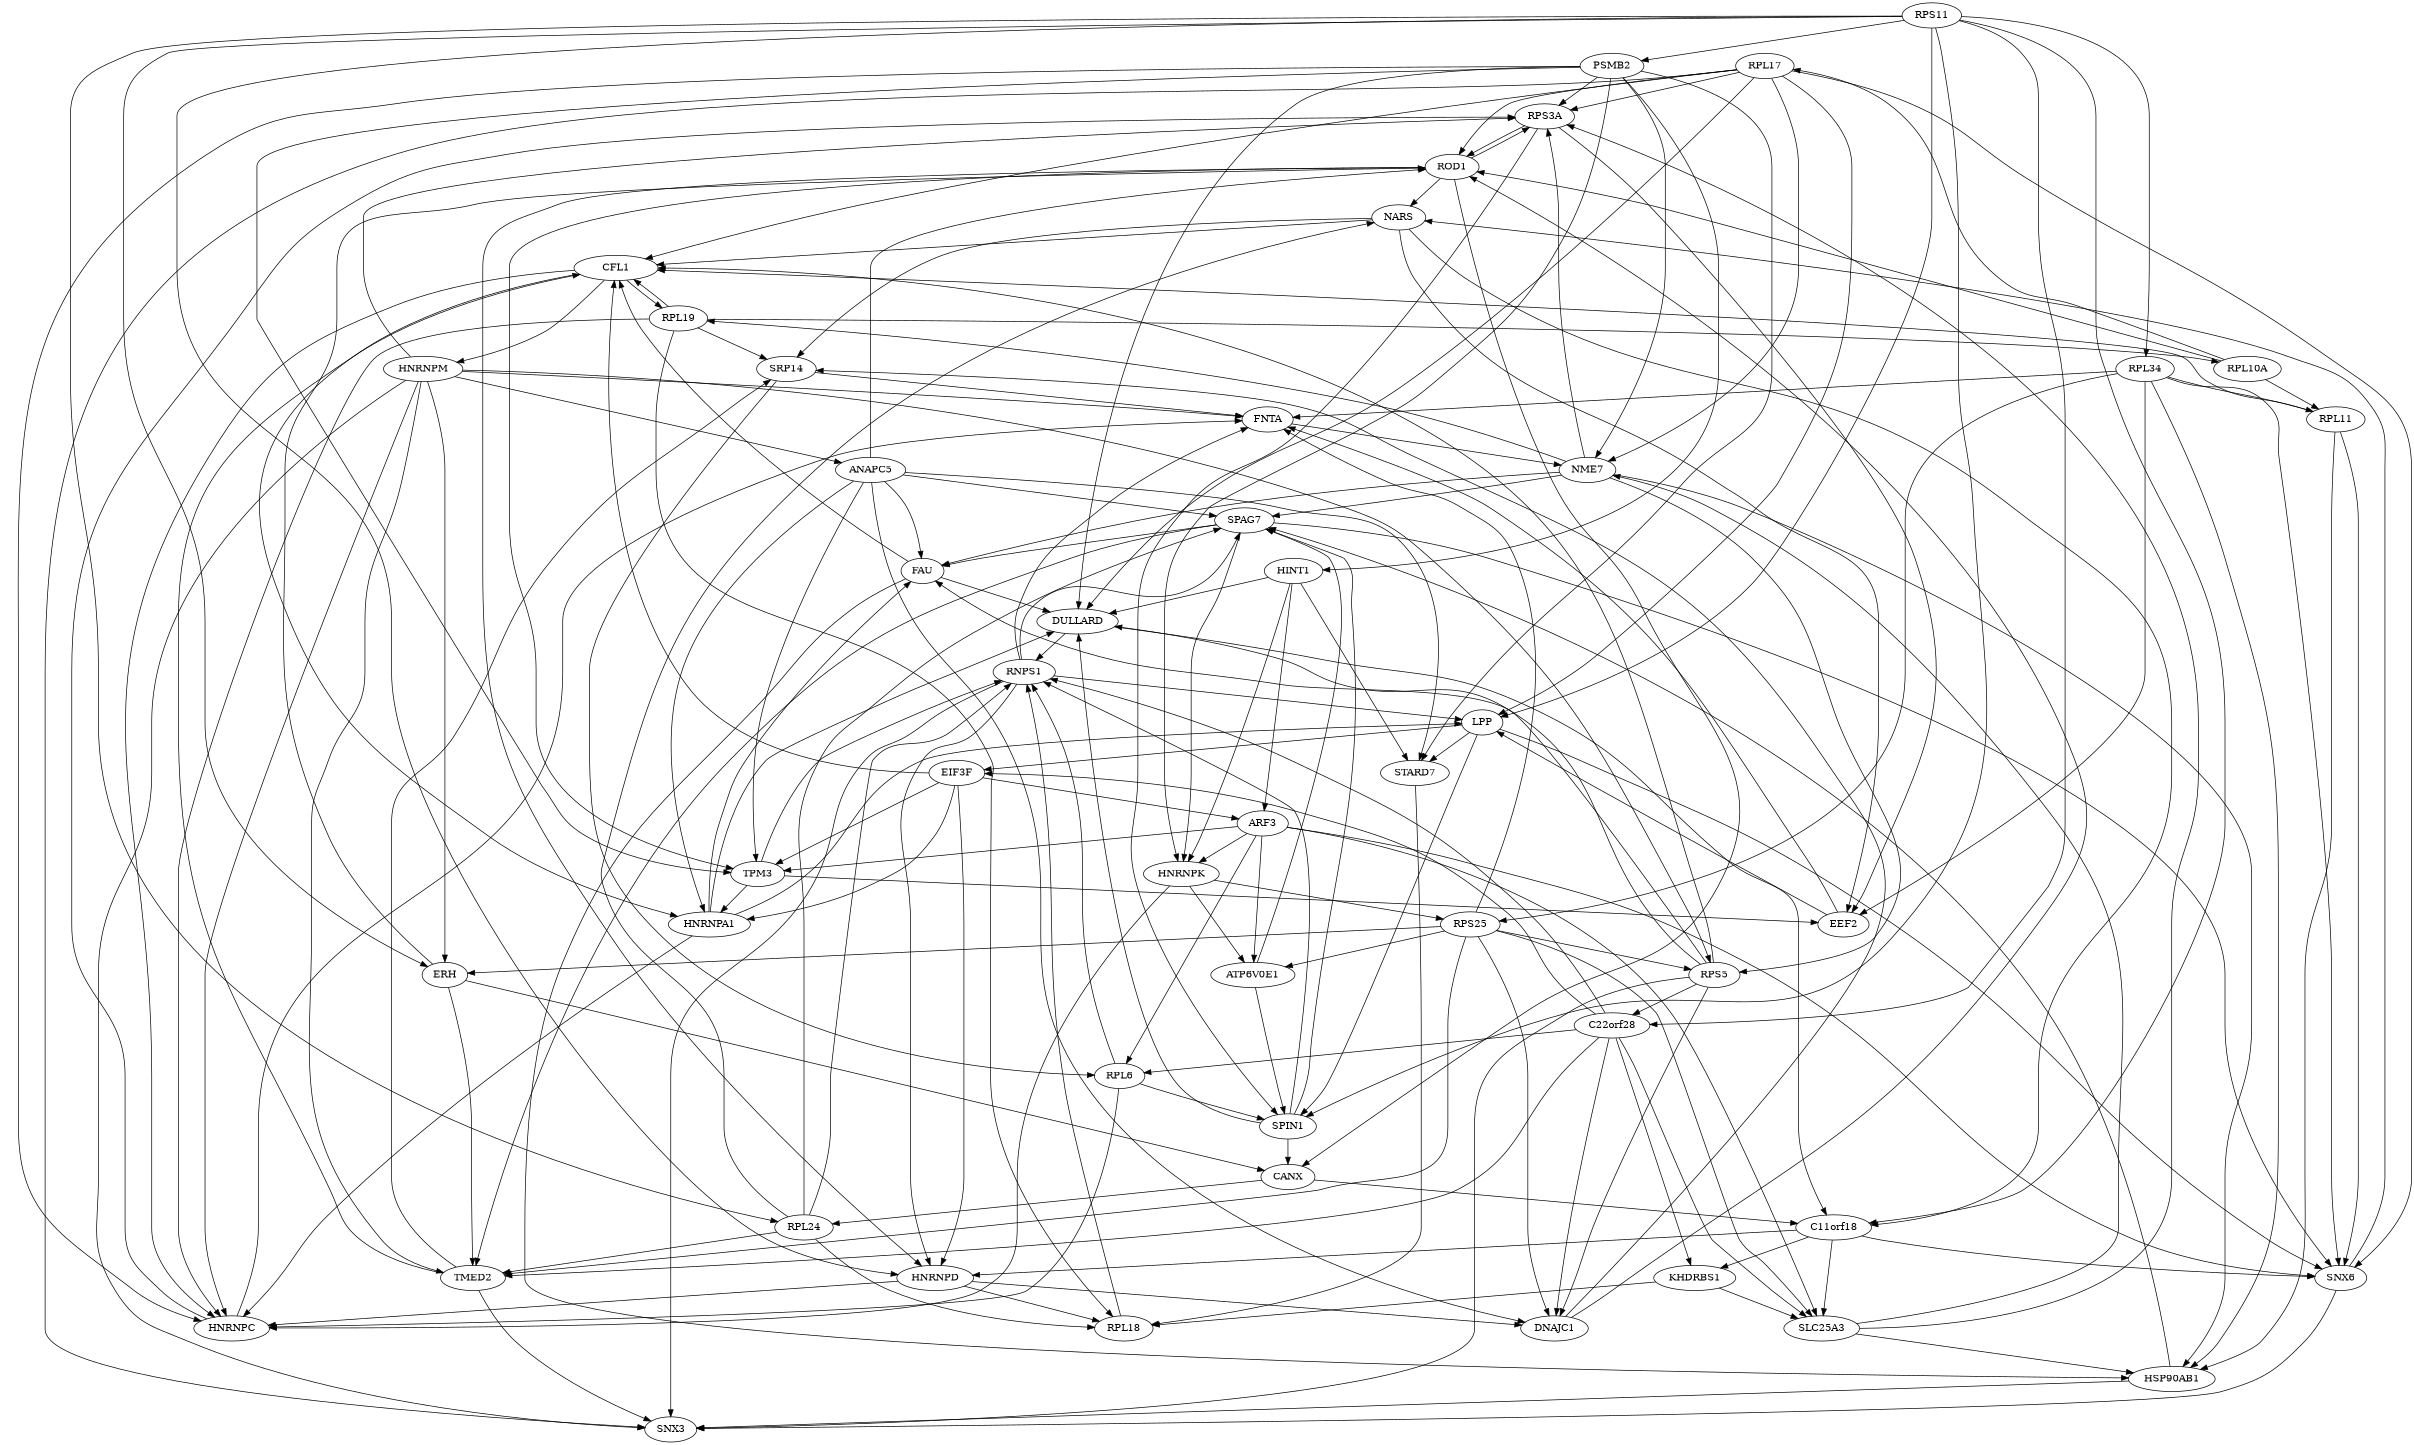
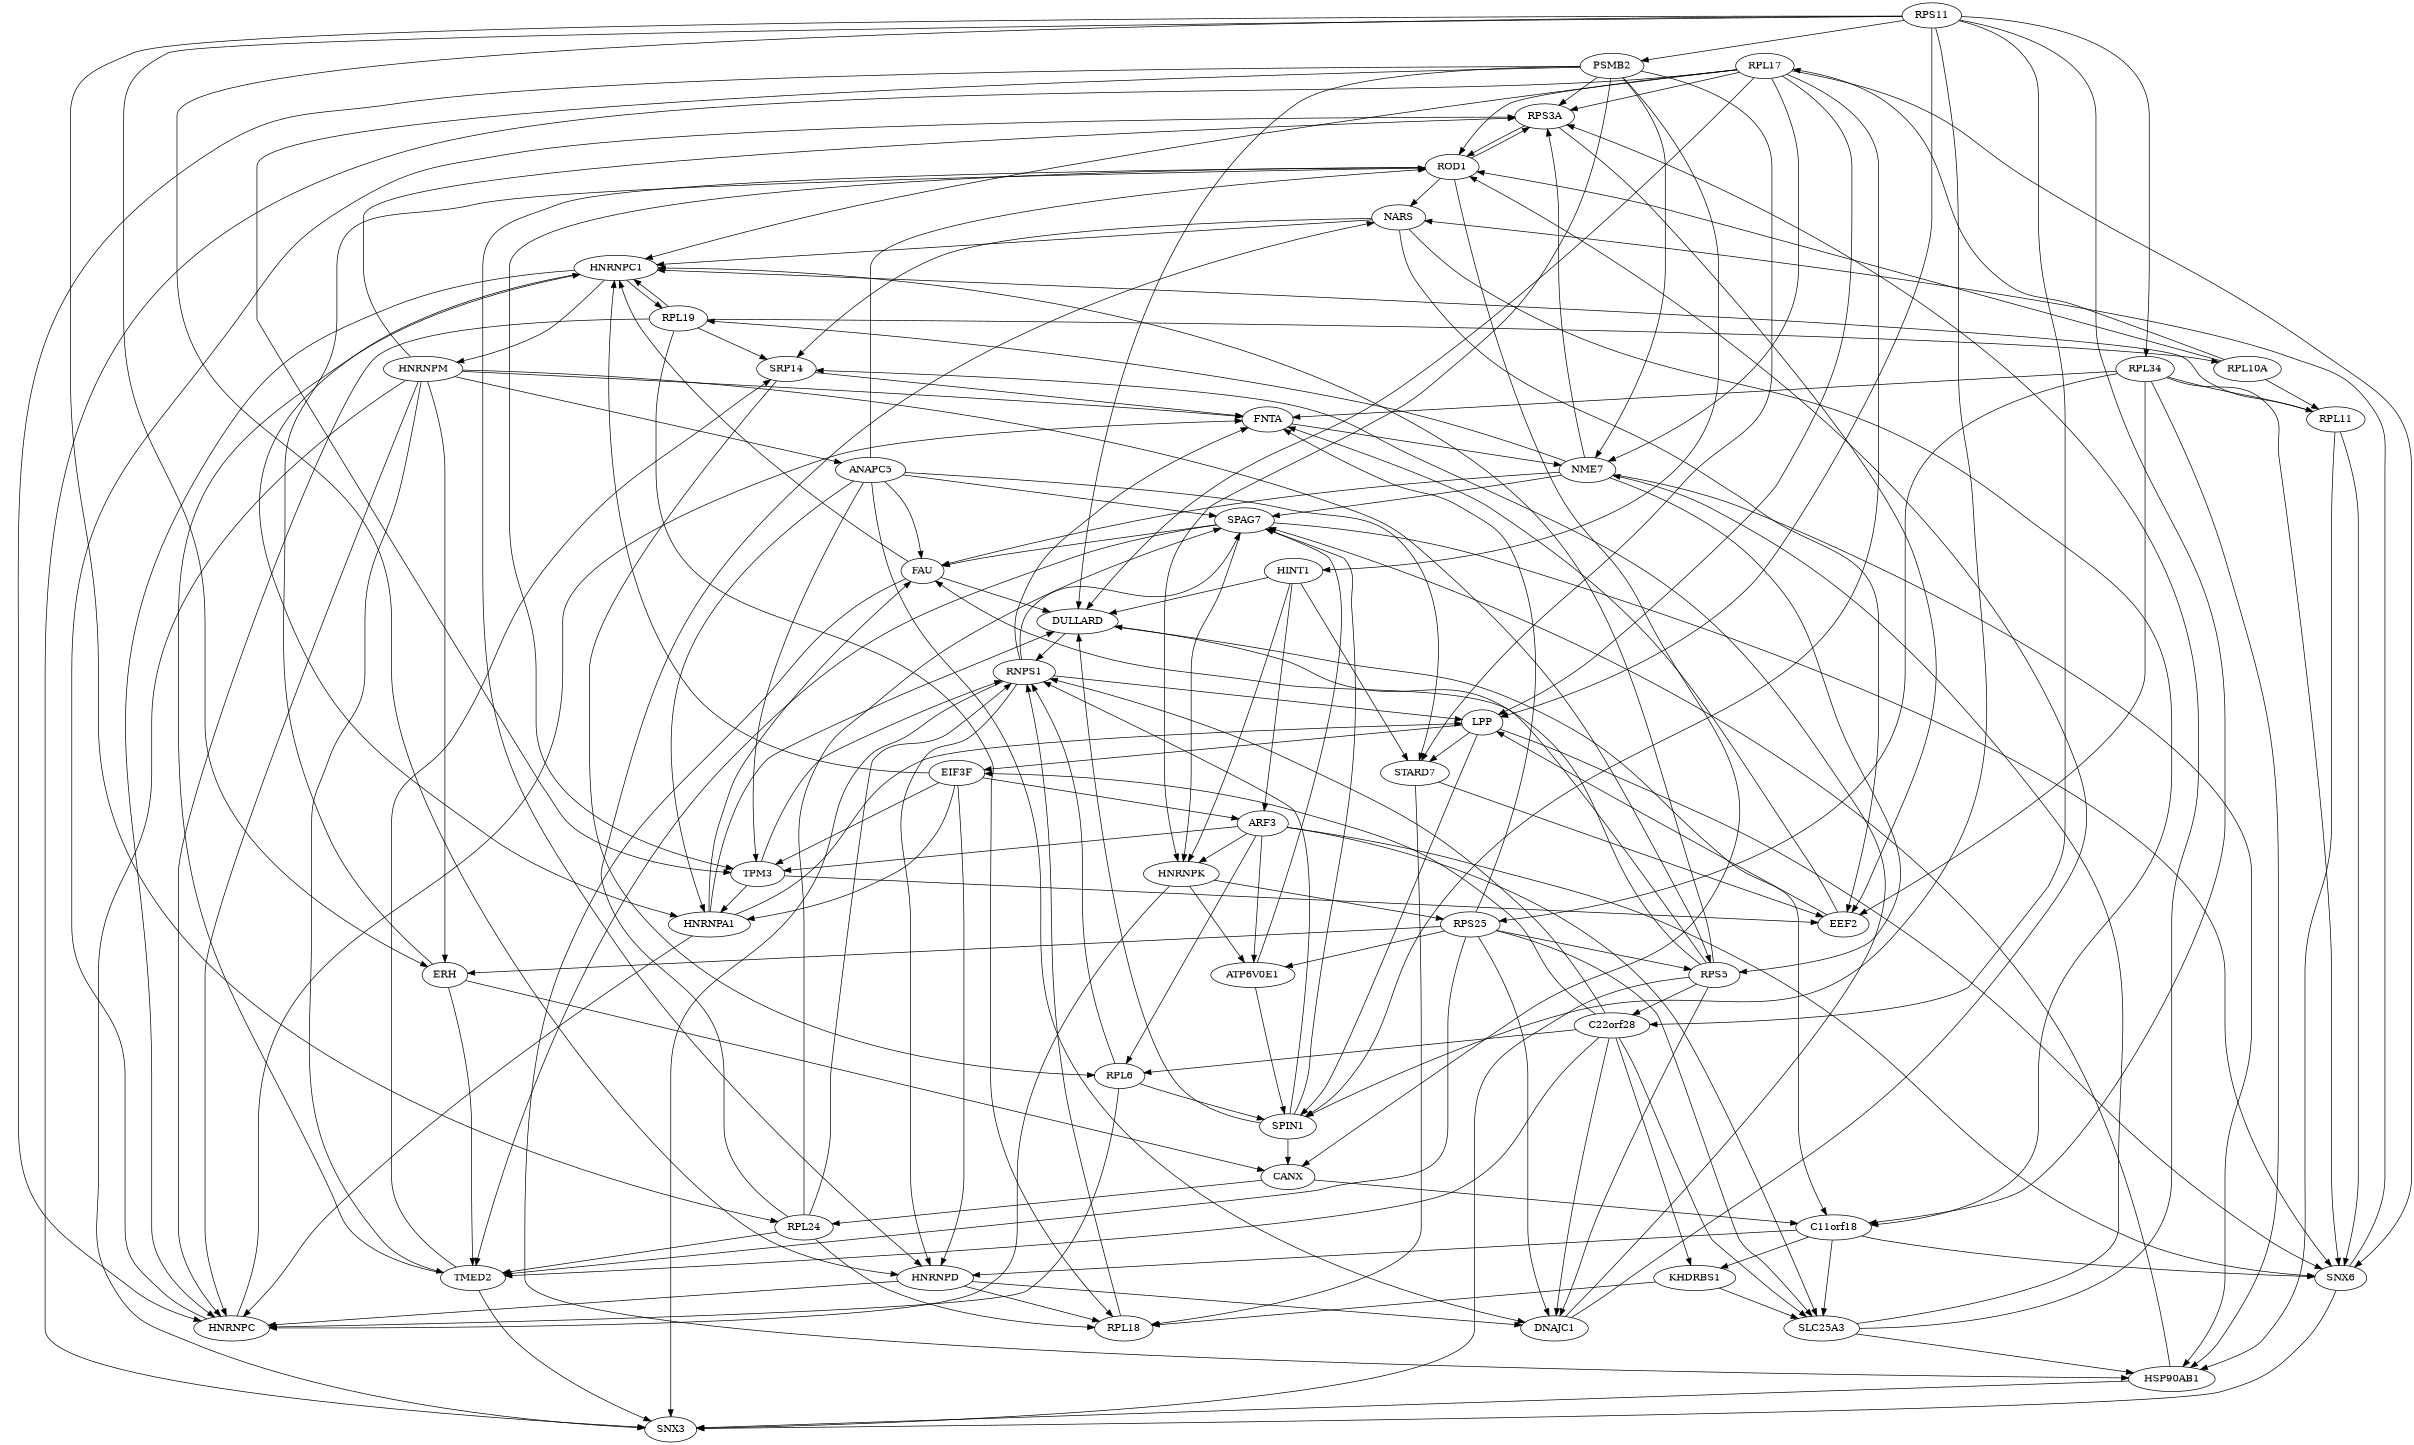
node "CFL1": label "CFL1" -> "HNRNPC1"
edge "RPS3A" -> "SPIN1": now "RPL17" -> "SPIN1"
edge "STARD7" -> "EEF2": added
